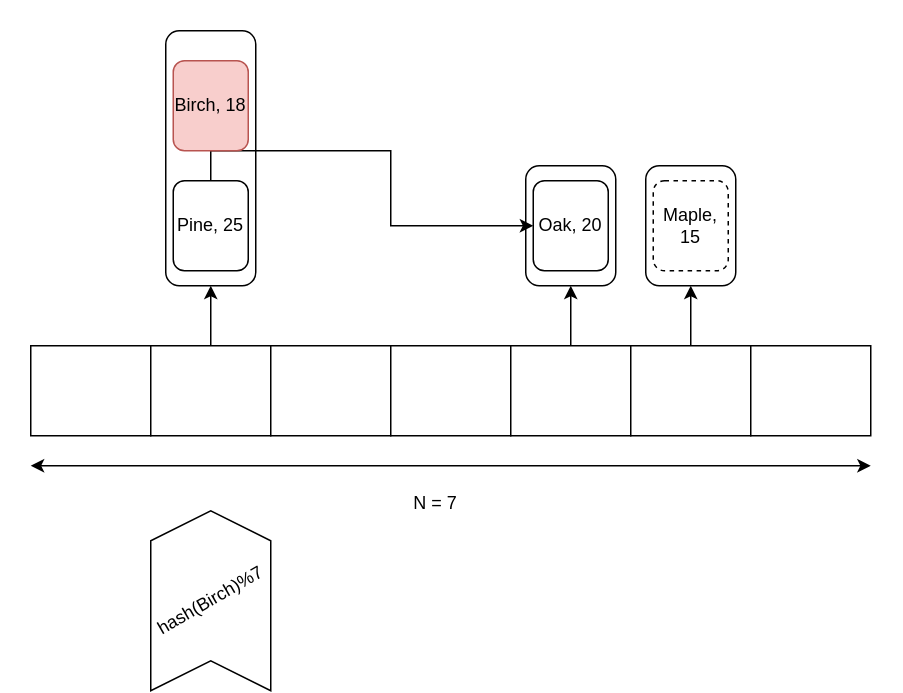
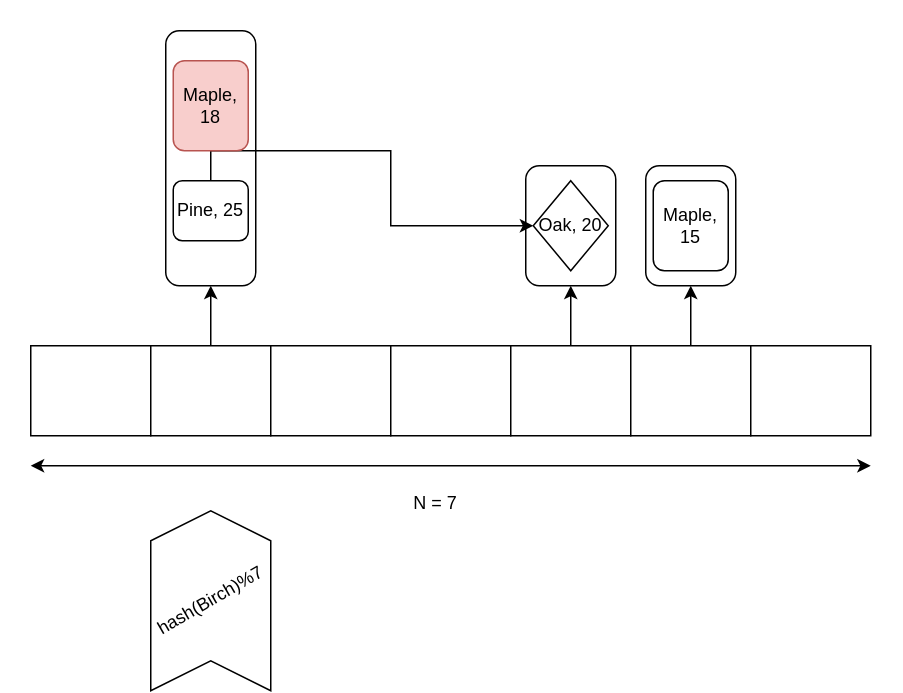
node "Birch, 18": label "Birch, 18" -> "Maple, 18"
node "Pine, 25": size 75x90 -> 75x60
node "Oak, 20": shape rounded rectangle -> diamond
node "Maple, 15": style dashed -> solid
